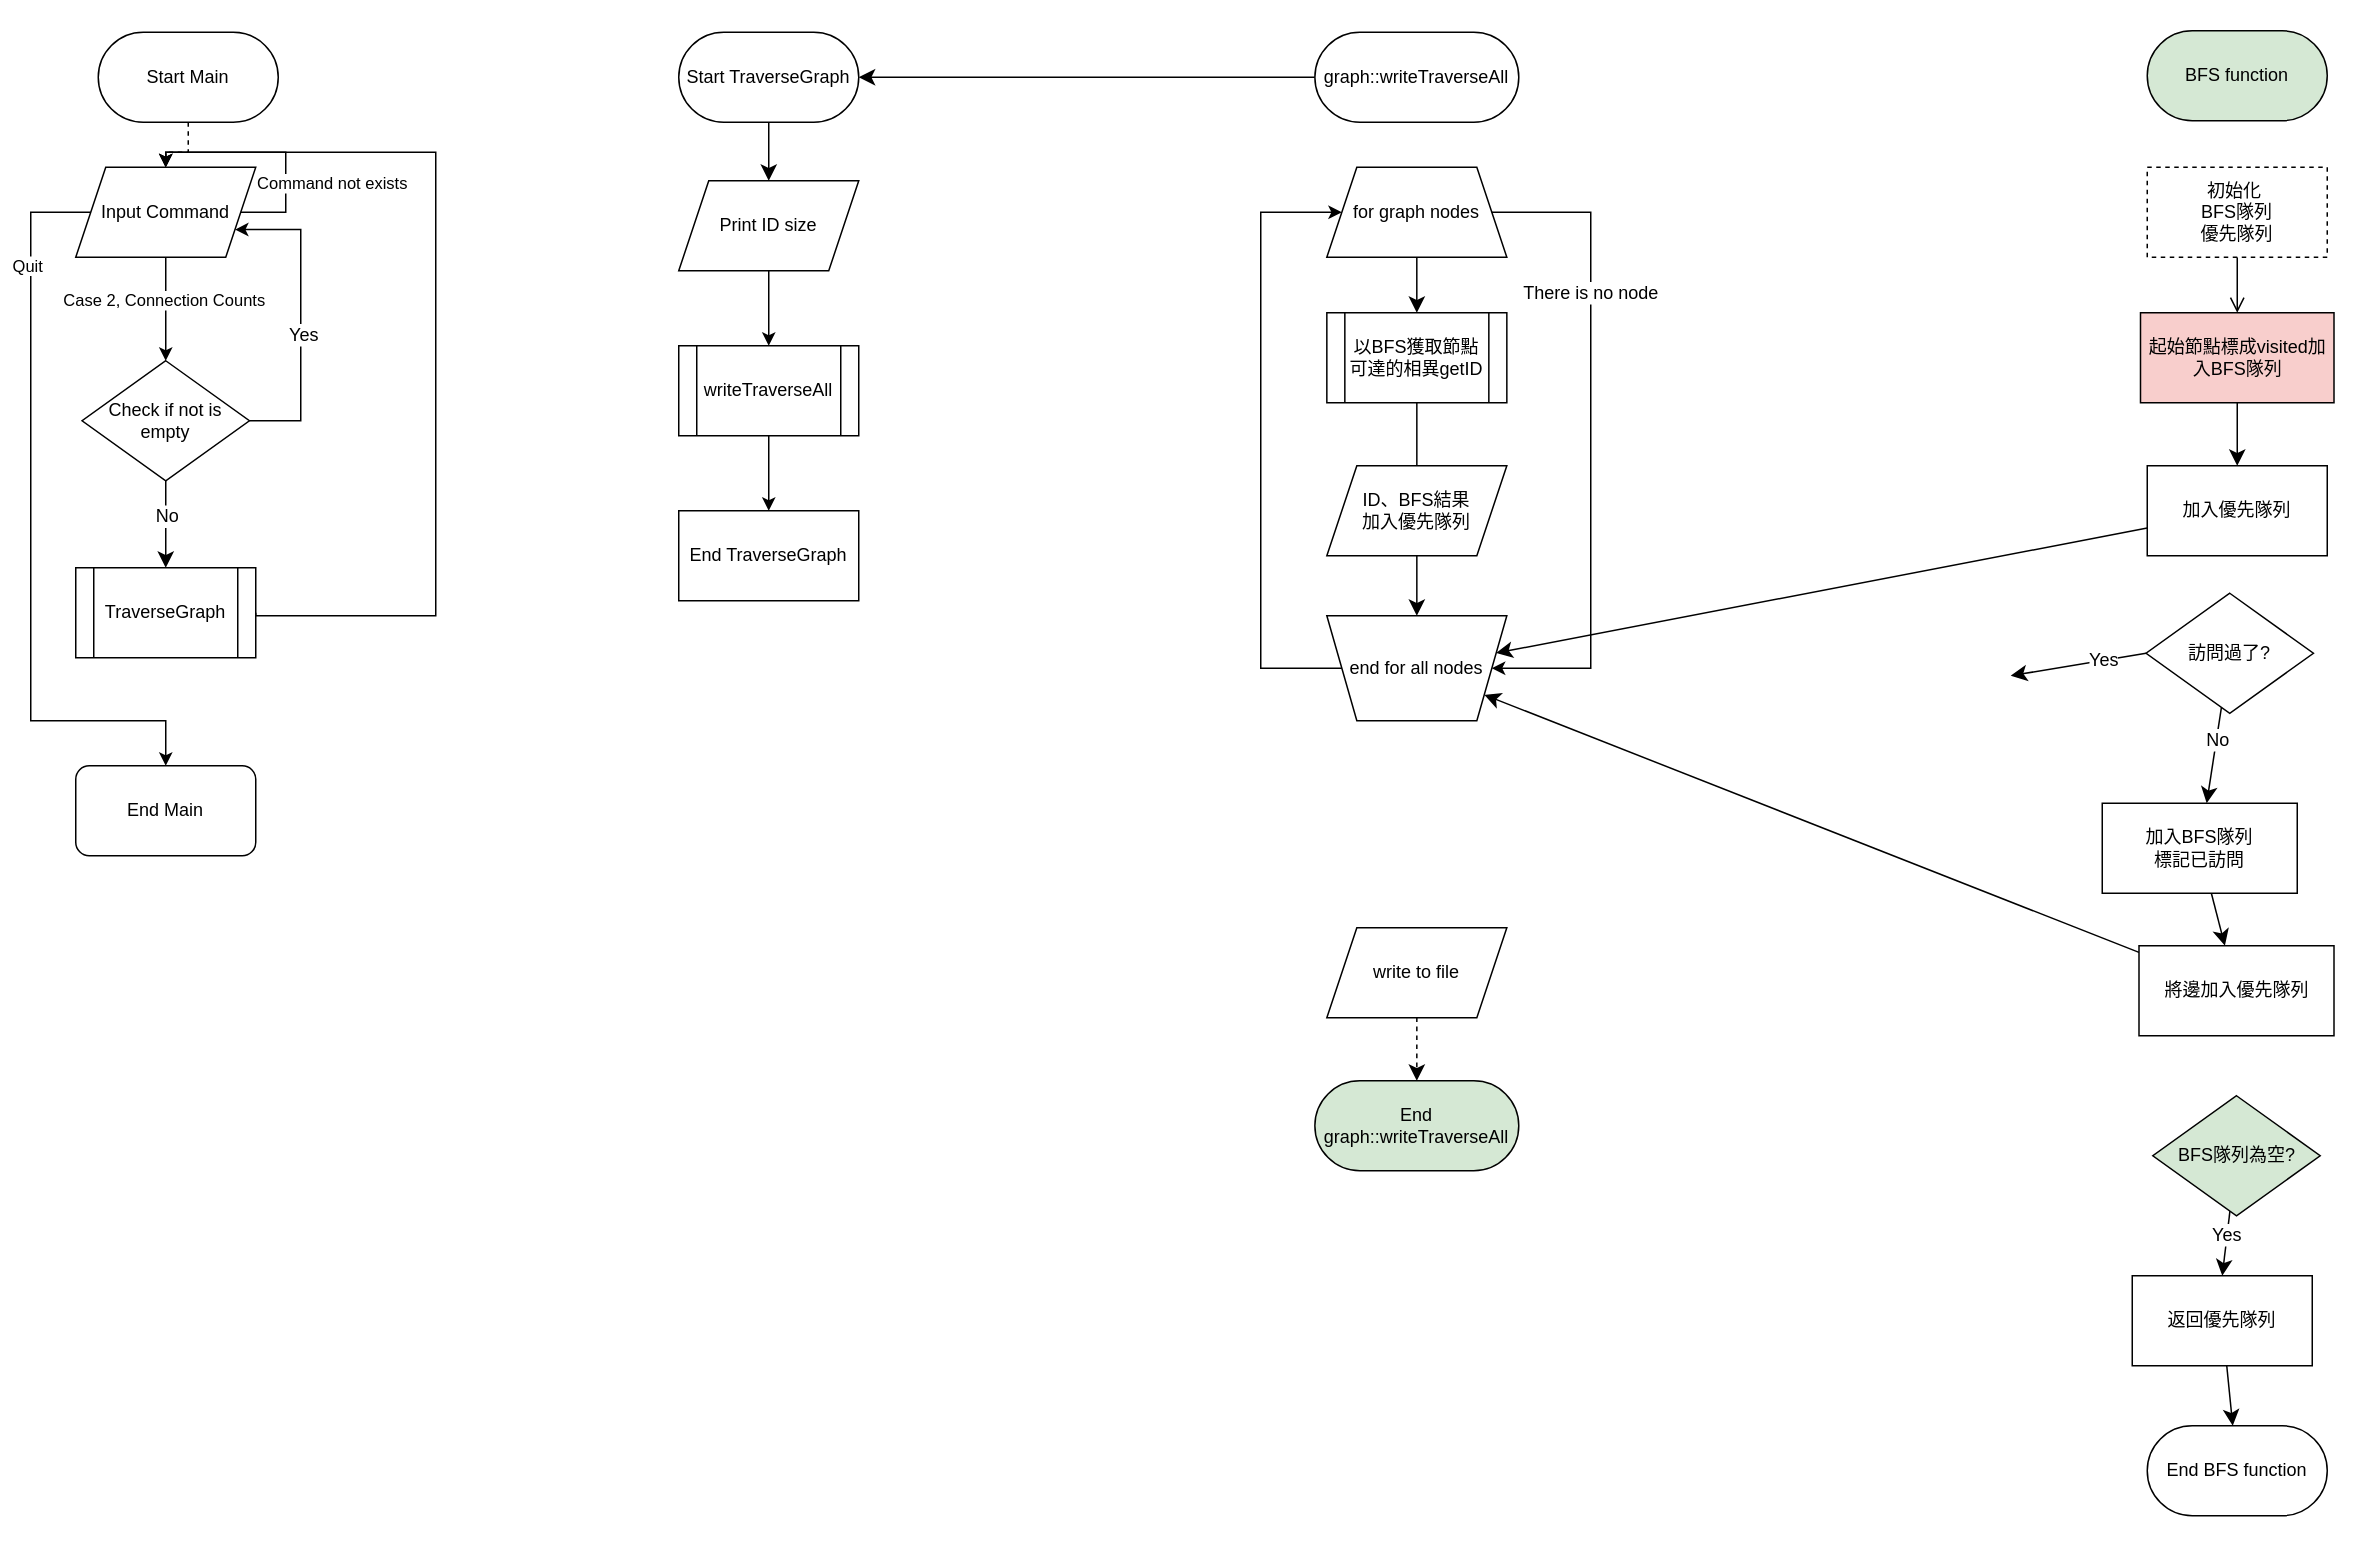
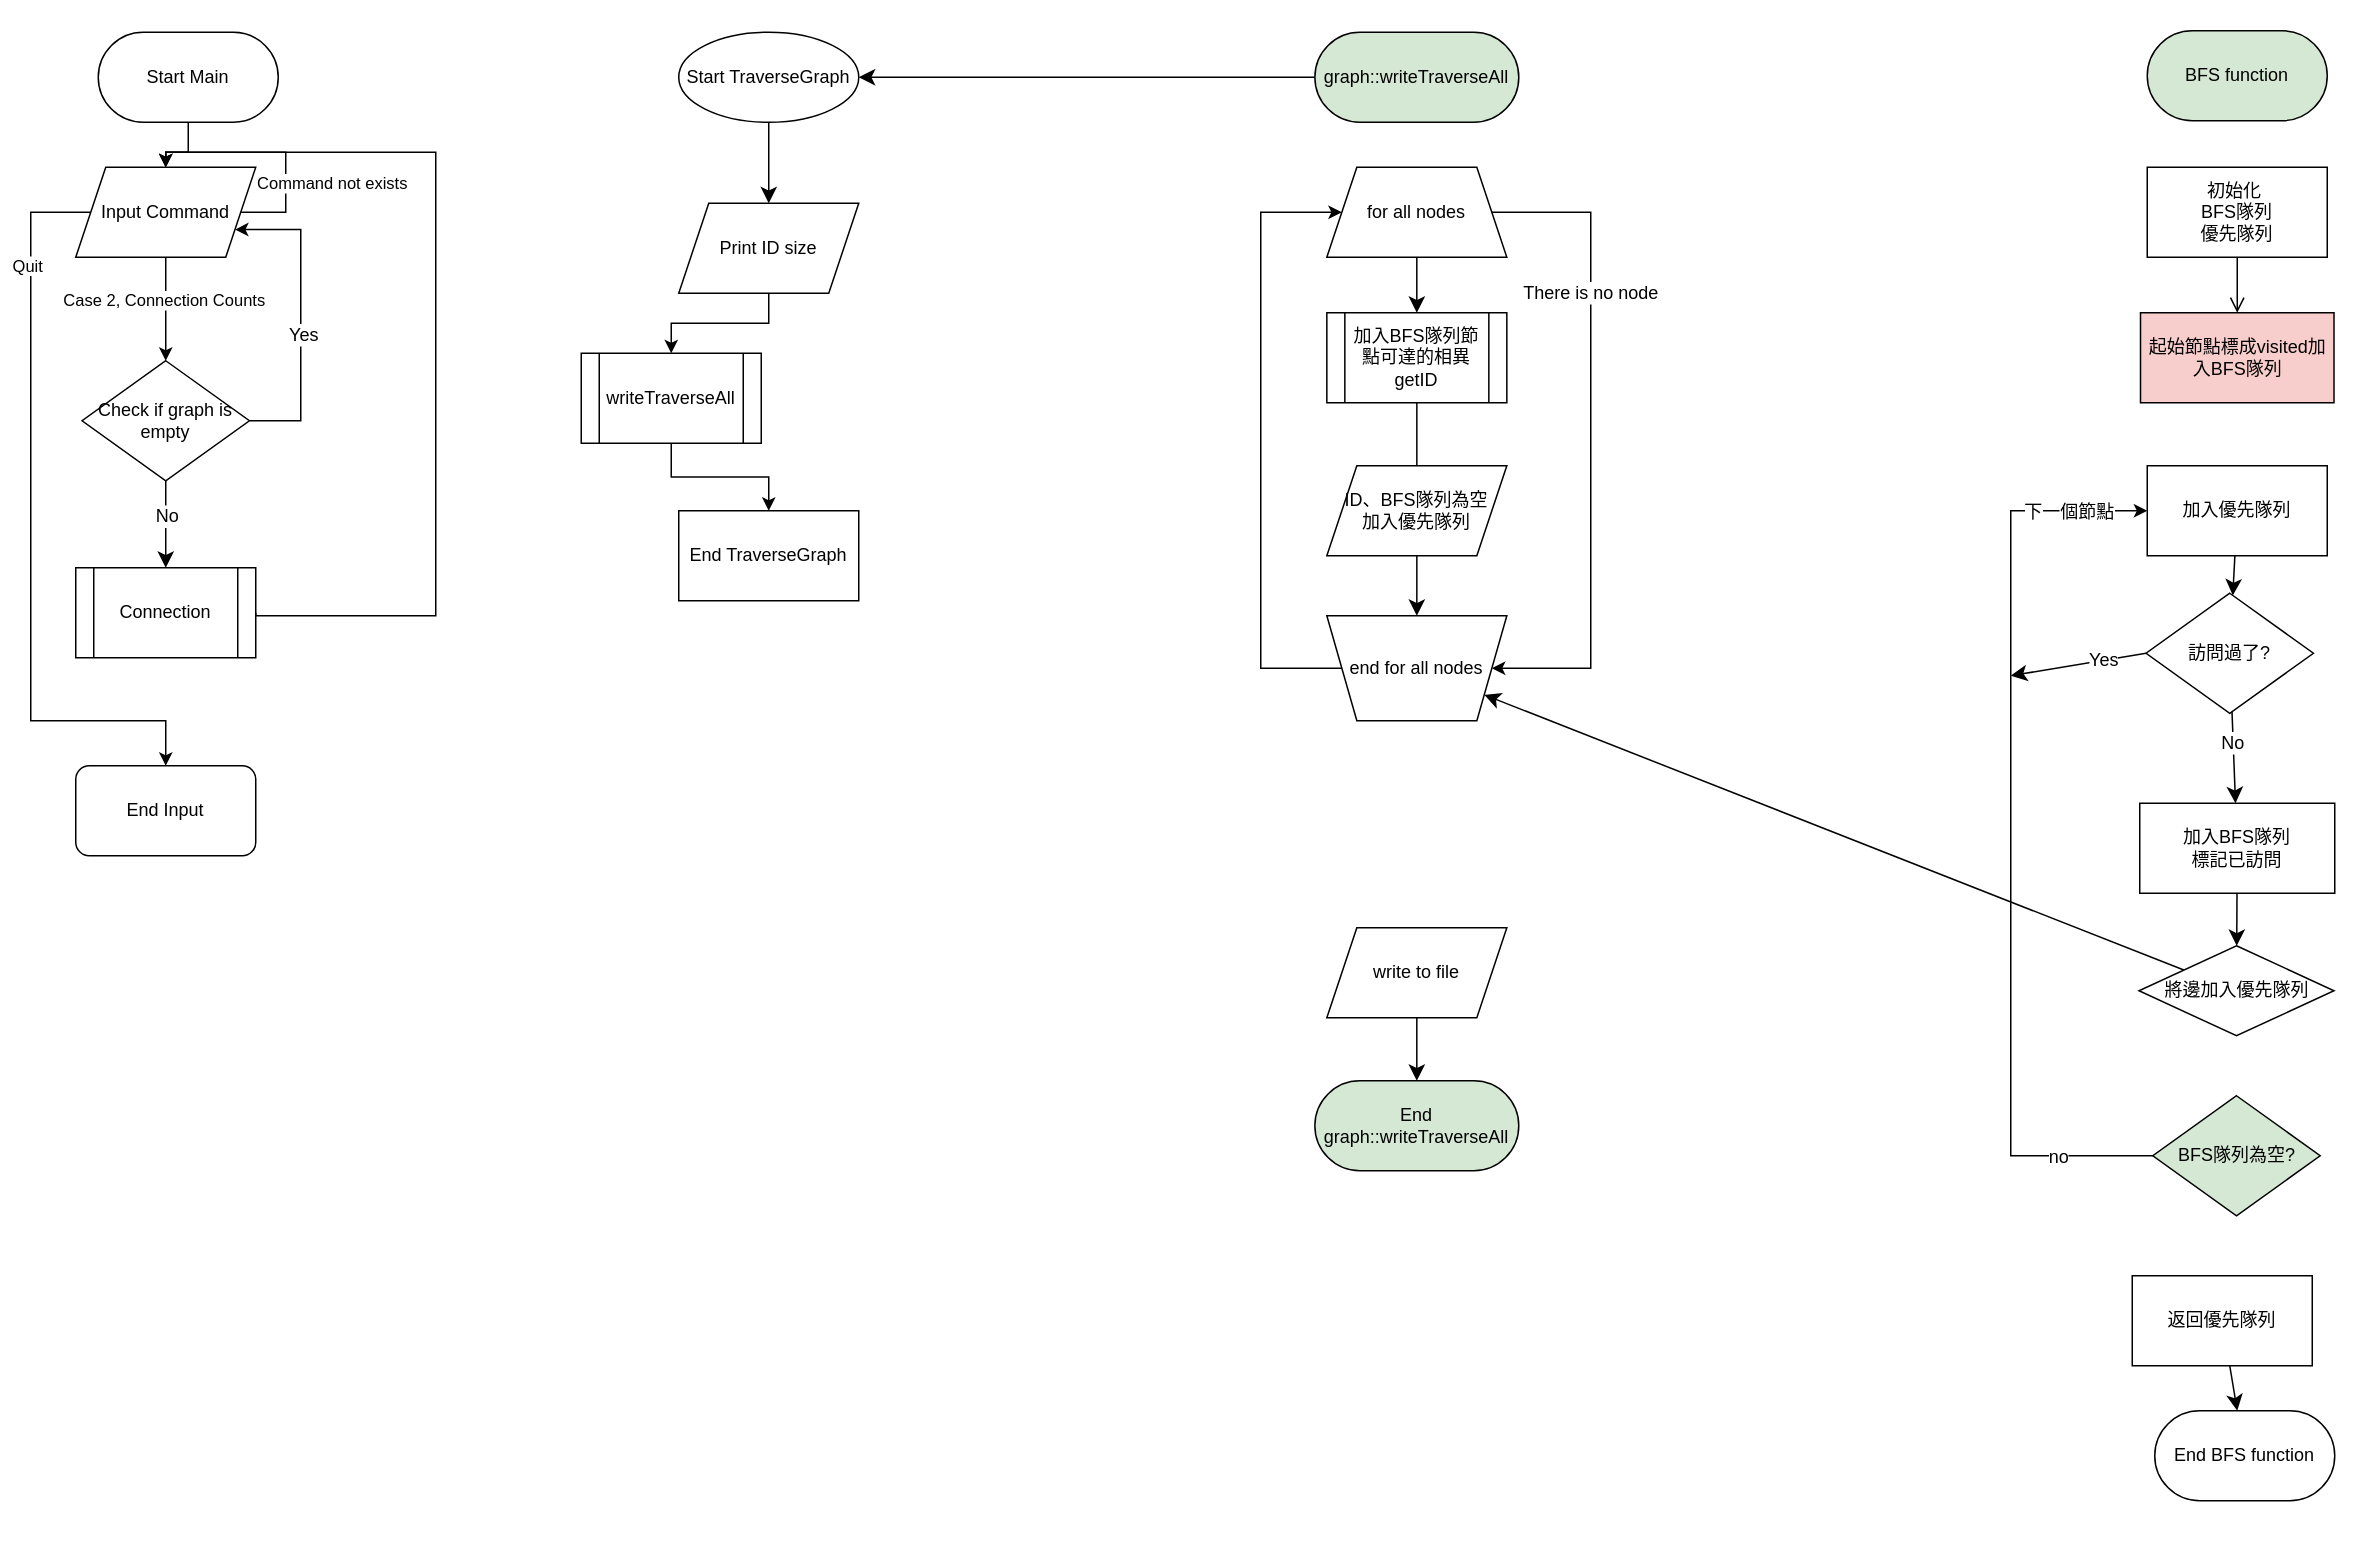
node "Start TraverseGraph": shape rounded rectangle -> ellipse
node "graph::writeTraverseAll": fillcolor #ffffff -> #d5e8d4
edge "Start Main" -> "Input Command": style dashed -> solid
node "for graph nodes": label "for graph nodes" -> "for all nodes"
node "初始化 BFS隊列 優先隊列": style dashed -> solid
node "Print ID size": moved (769, 226) -> (769, 248)
node "以BFS獲取節點可達的相異getID": label "以BFS獲取節點可達的相異getID" -> "加入BFS隊列節點可達的相異getID"
node "writeTraverseAll": moved (769, 391) -> (671, 398)
node "Check if not is empty": label "Check if not is empty" -> "Check if graph is empty"
edge "起始節點標成visited加入BFS隊列" -> "加入優先隊列": removed
node "ID、BFS結果 加入優先隊列": label "ID、BFS結果 加入優先隊列" -> "ID、BFS隊列為空 加入優先隊列"
edge "加入優先隊列" -> "end for all nodes": now "加入優先隊列" -> "訪問過了?"
node "TraverseGraph": label "TraverseGraph" -> "Connection"
node "End Main": label "End Main" -> "End Input"
edge "BFS隊列為空?" -> "加入優先隊列": added, labels "no", "下一個節點"
node "加入BFS隊列 標記已訪問": moved (2200, 848) -> (2237, 848)
node "將邊加入優先隊列": shape rectangle -> diamond
edge "write to file" -> "End graph::writeTraverseAll": style dashed -> solid
edge "BFS隊列為空?" -> "返回優先隊列": removed, label "Yes"
node "End BFS function": moved (2237, 1471) -> (2245, 1456)
